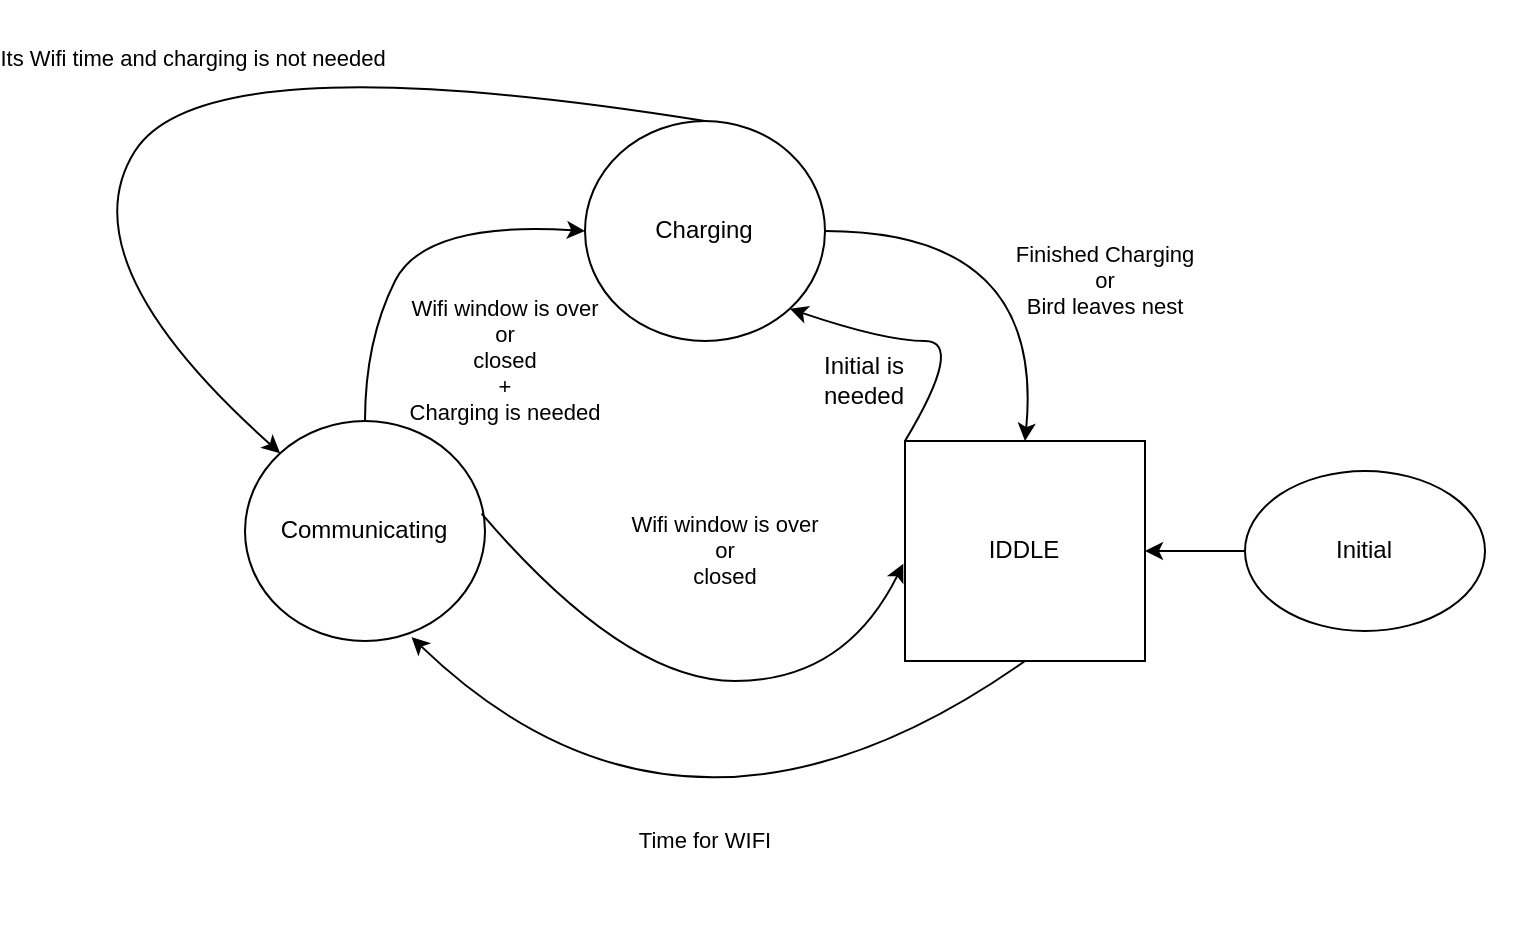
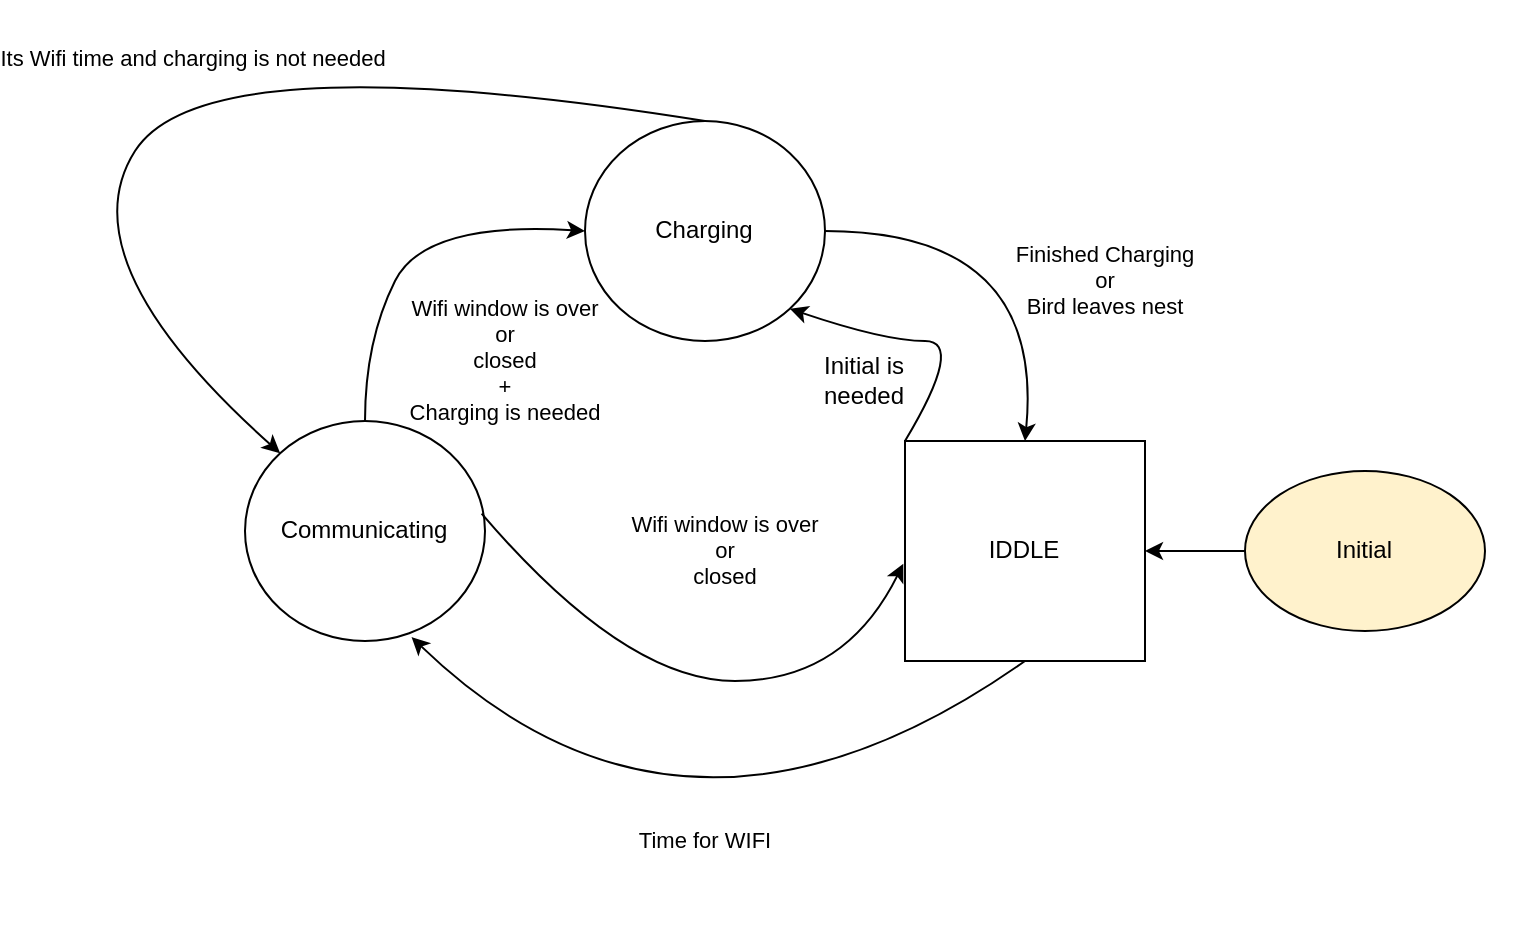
node "Initial": fillcolor #ffffff -> #fff2cc
